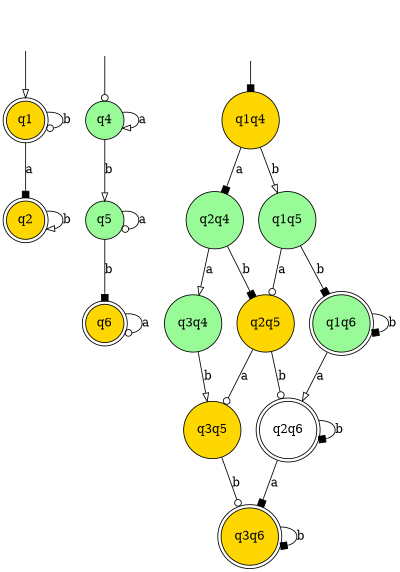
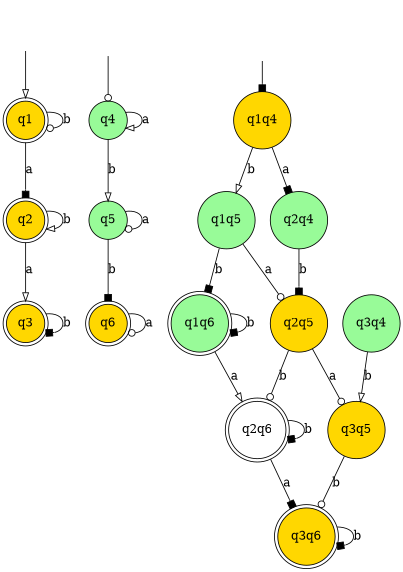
edge "q2q4" -> "q3q4": removed, label "a"
node "q3": added
